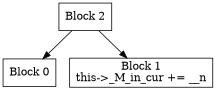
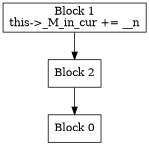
edge "Block 2" -> "Block 1 this->_M_in_cur += __n": reversed
